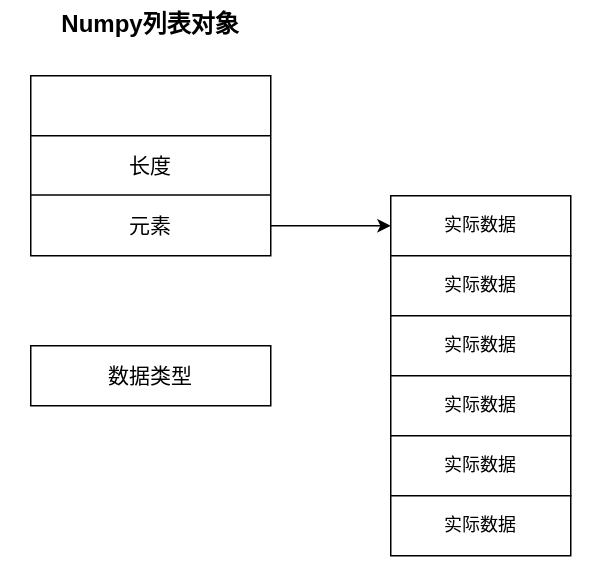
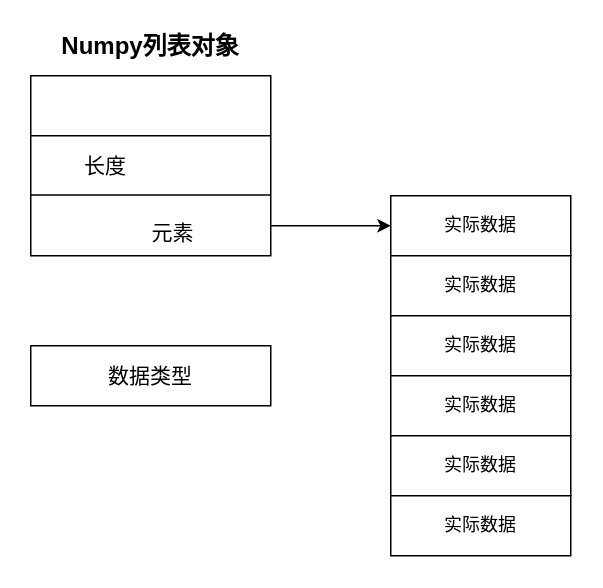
node "Numpy列表对象": moved (151, 23) -> (151, 46)
node "长度": moved (151, 166) -> (106, 166)
node "元素": moved (151, 226) -> (173, 233)
